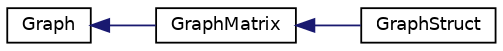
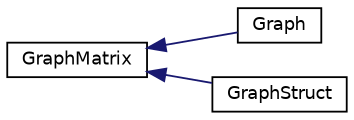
edge "GraphMatrix" -> "Graph": reversed
